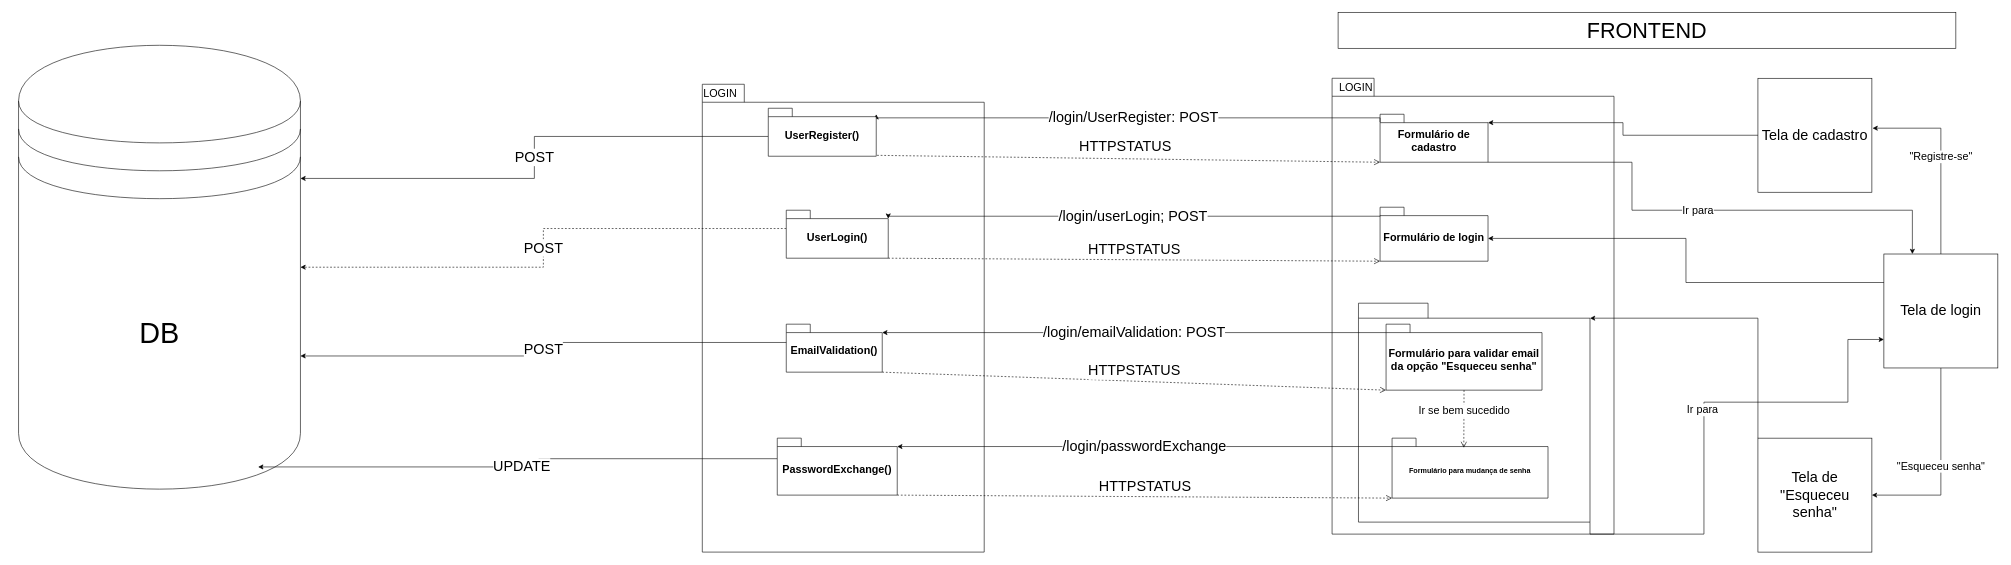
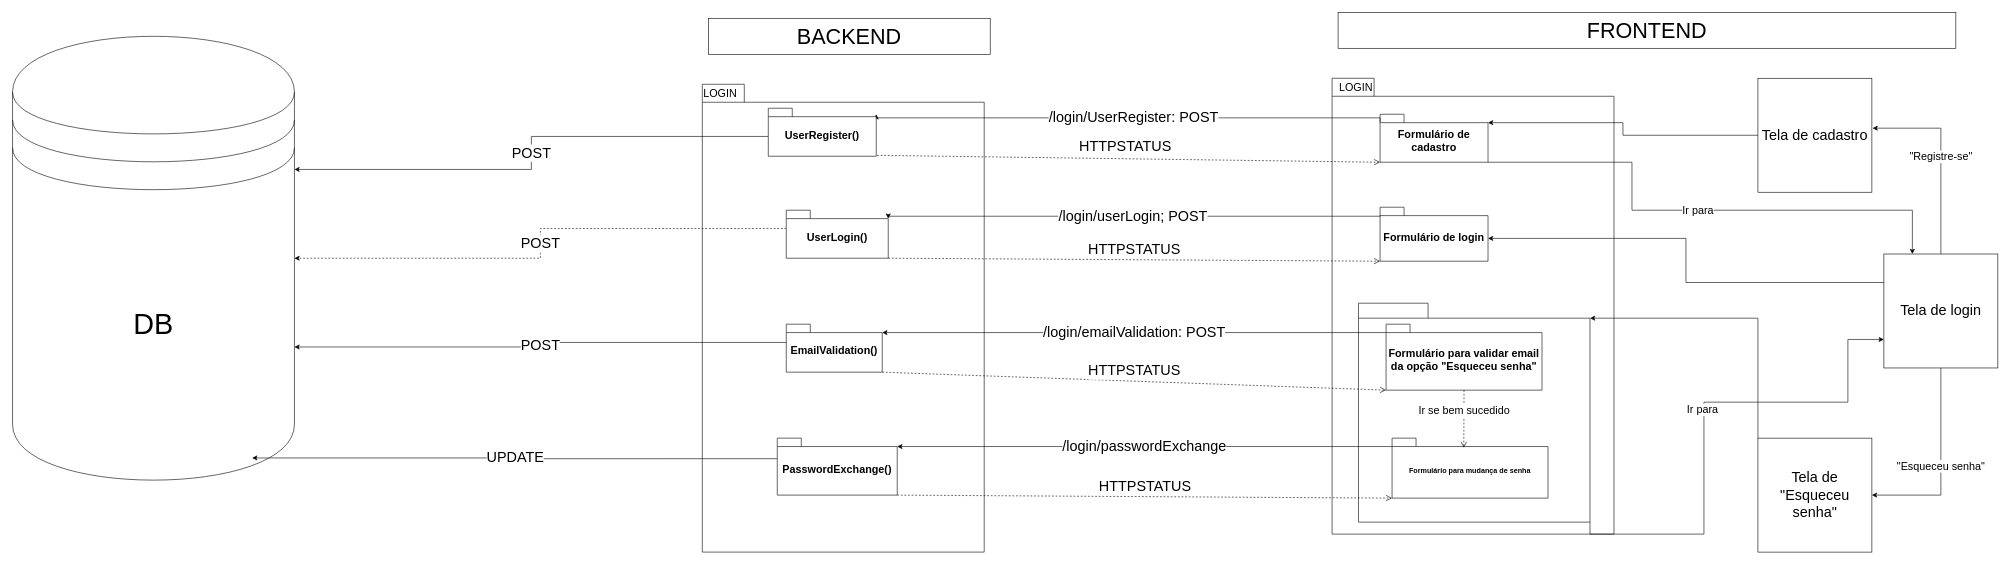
node "BACKEND": added
node "DB": moved (159, 267) -> (153, 258)
